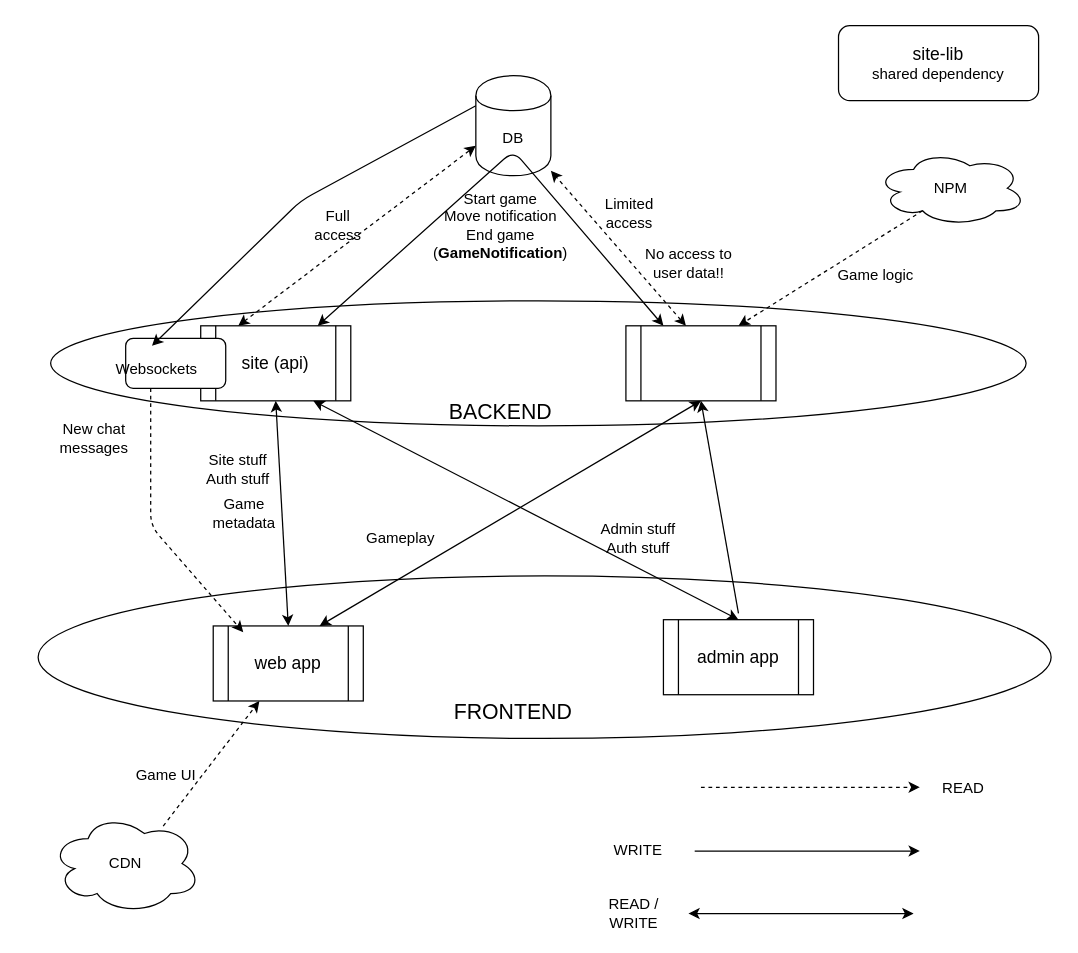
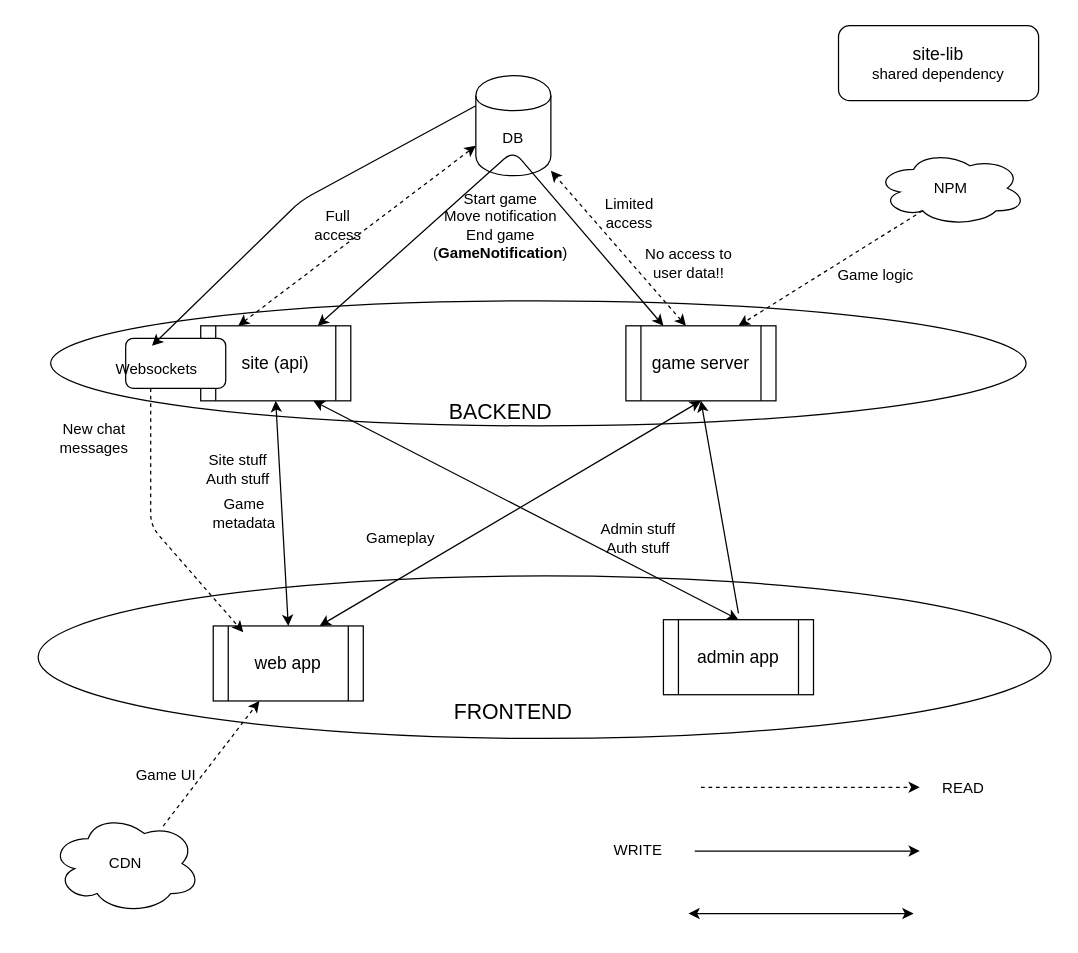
node "game server": added
node "READ / WRITE": removed
